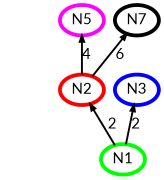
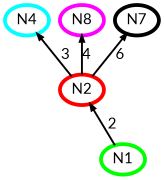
node "N4": added
node "N5": label "N5" -> "N8"
node "N3": removed
